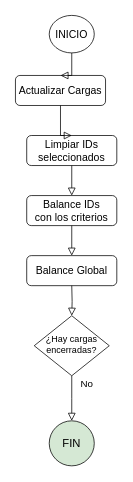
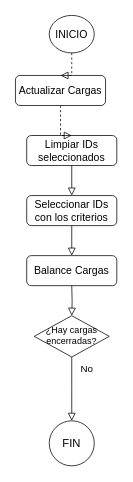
edge "INICIO" -> "Actualizar Cargas": style solid -> dashed
edge "Actualizar Cargas" -> "Limpiar IDs seleccionados": style solid -> dashed
node "Balance IDs con los criterios": label "Balance IDs con los criterios" -> "Seleccionar IDs con los criterios"
node "Balance Global": label "Balance Global" -> "Balance Cargas"
node "¿Hay cargas encerradas?": size 75x60 -> 75x41
node "FIN": fillcolor #d5e8d4 -> #ffffff
